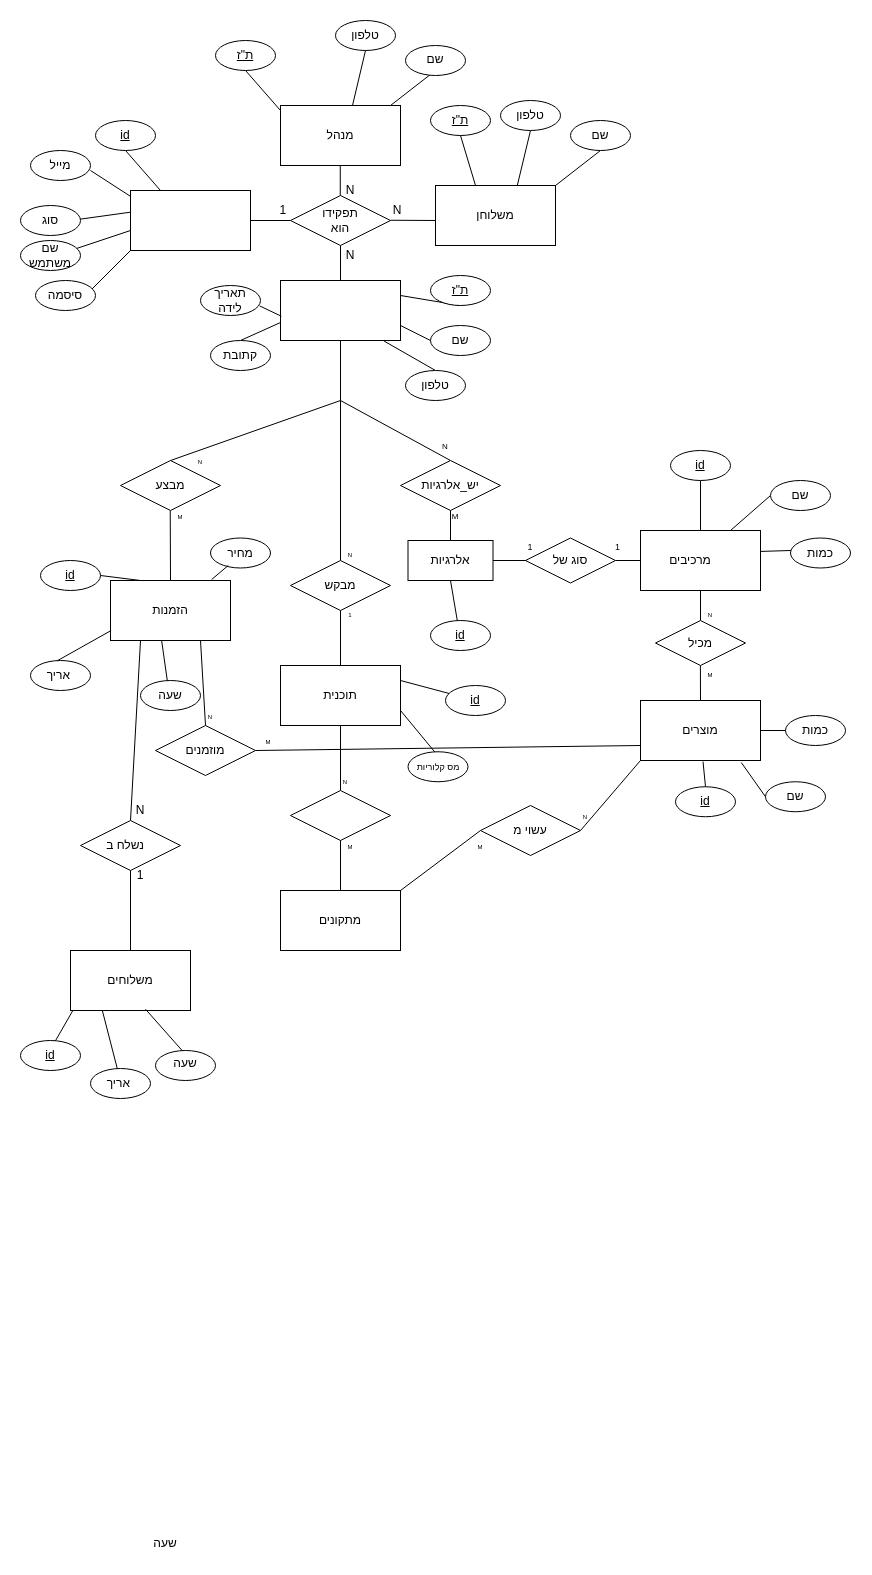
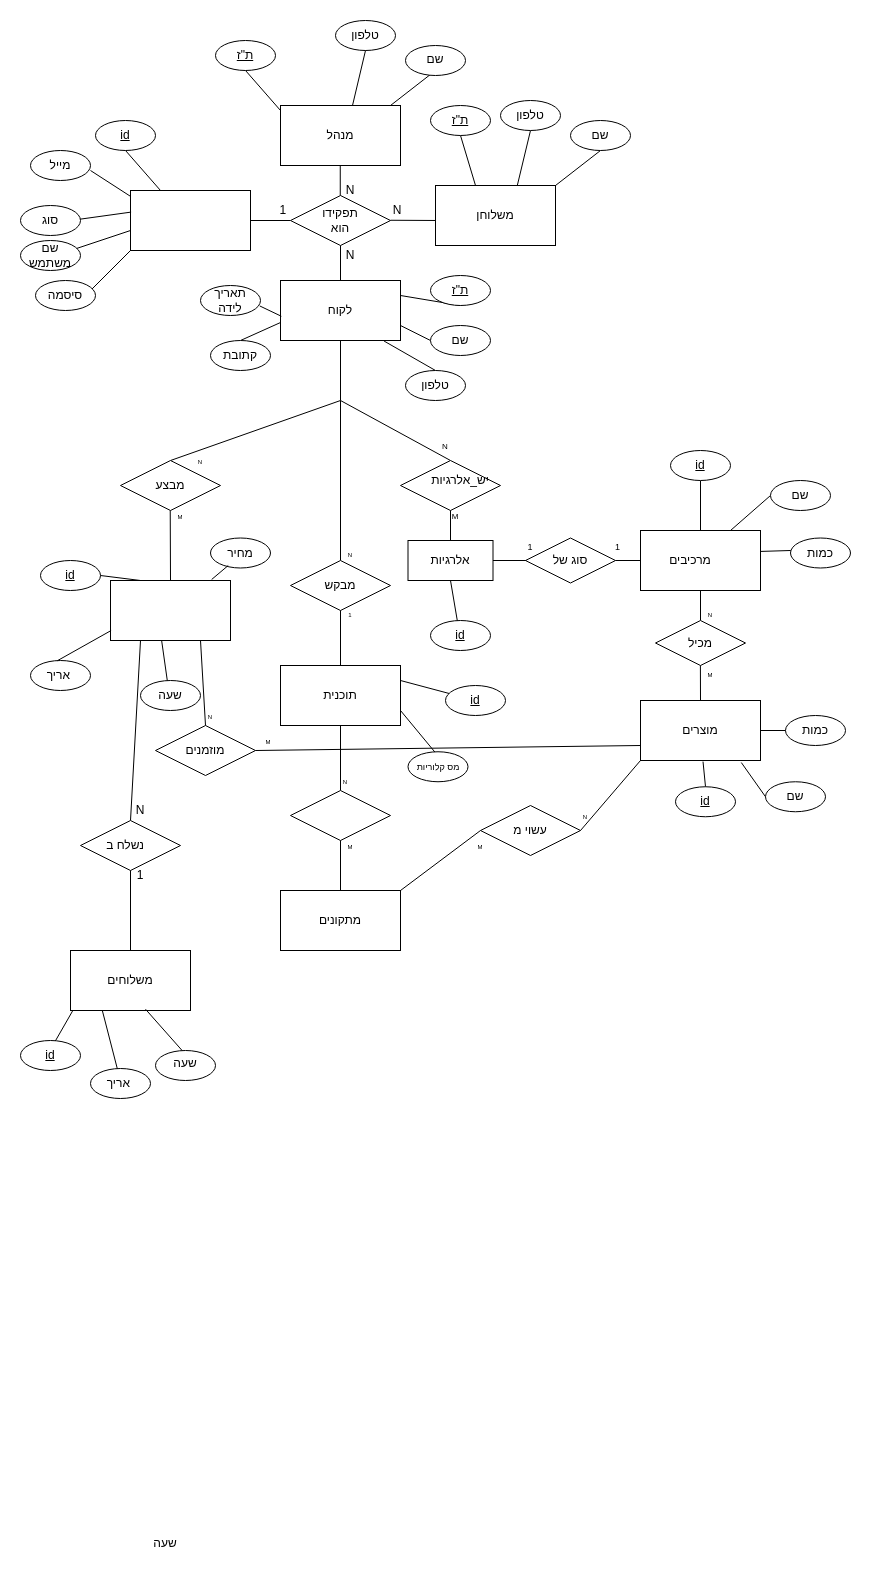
node "לקוח": added
node "יש_אלרגיות": moved (451, 486) -> (461, 481)
node "הזמנות": removed
